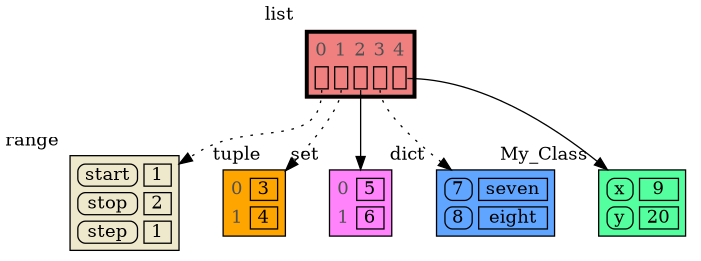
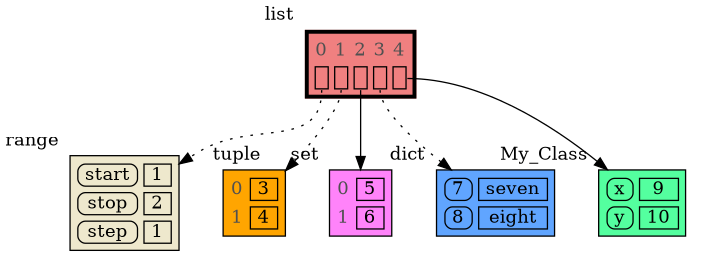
node "x": text "20" -> "10"
